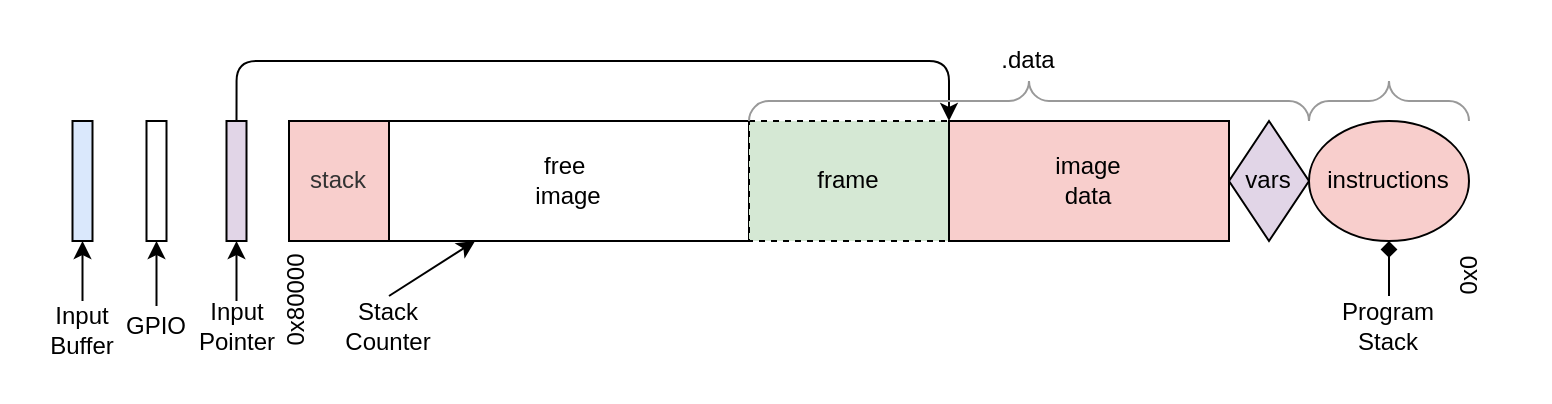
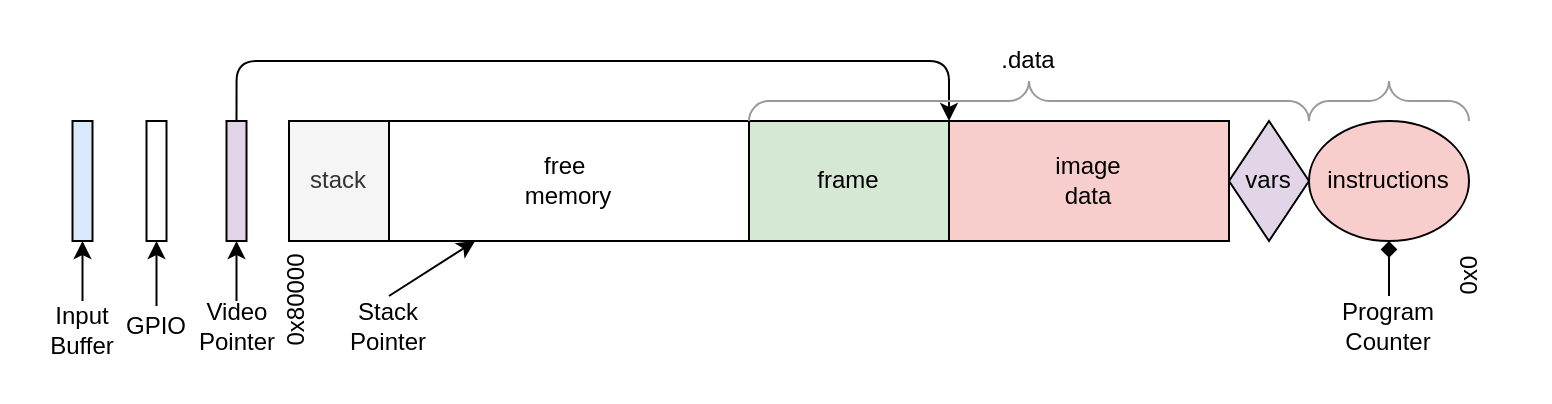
node "stack": fillcolor #f8cecc -> #f5f5f5
node "free image": label "free image" -> "free memory"
node "frame": style dashed -> solid
node "Input Pointer": label "Input Pointer" -> "Video Pointer"
node "Stack Counter": label "Stack Counter" -> "Stack Pointer"
node "Program Stack": label "Program Stack" -> "Program Counter"
